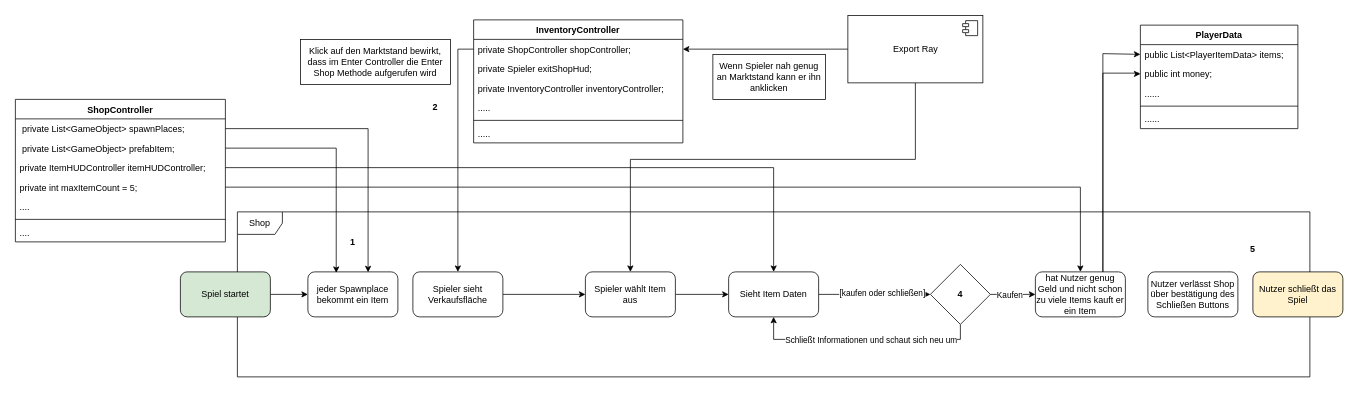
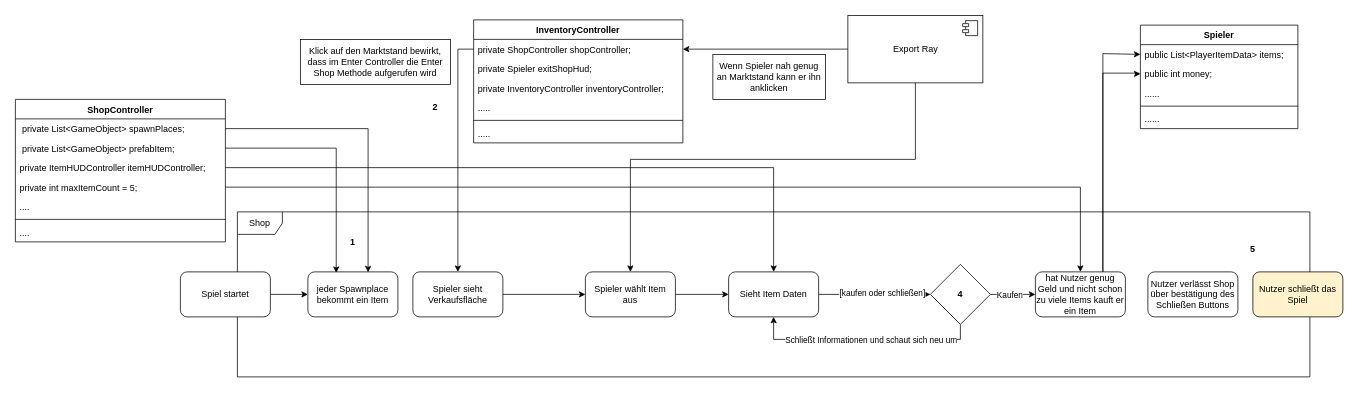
node "PlayerData": label "PlayerData" -> "Spieler"
node "Spiel startet": fillcolor #d5e8d4 -> #ffffff
